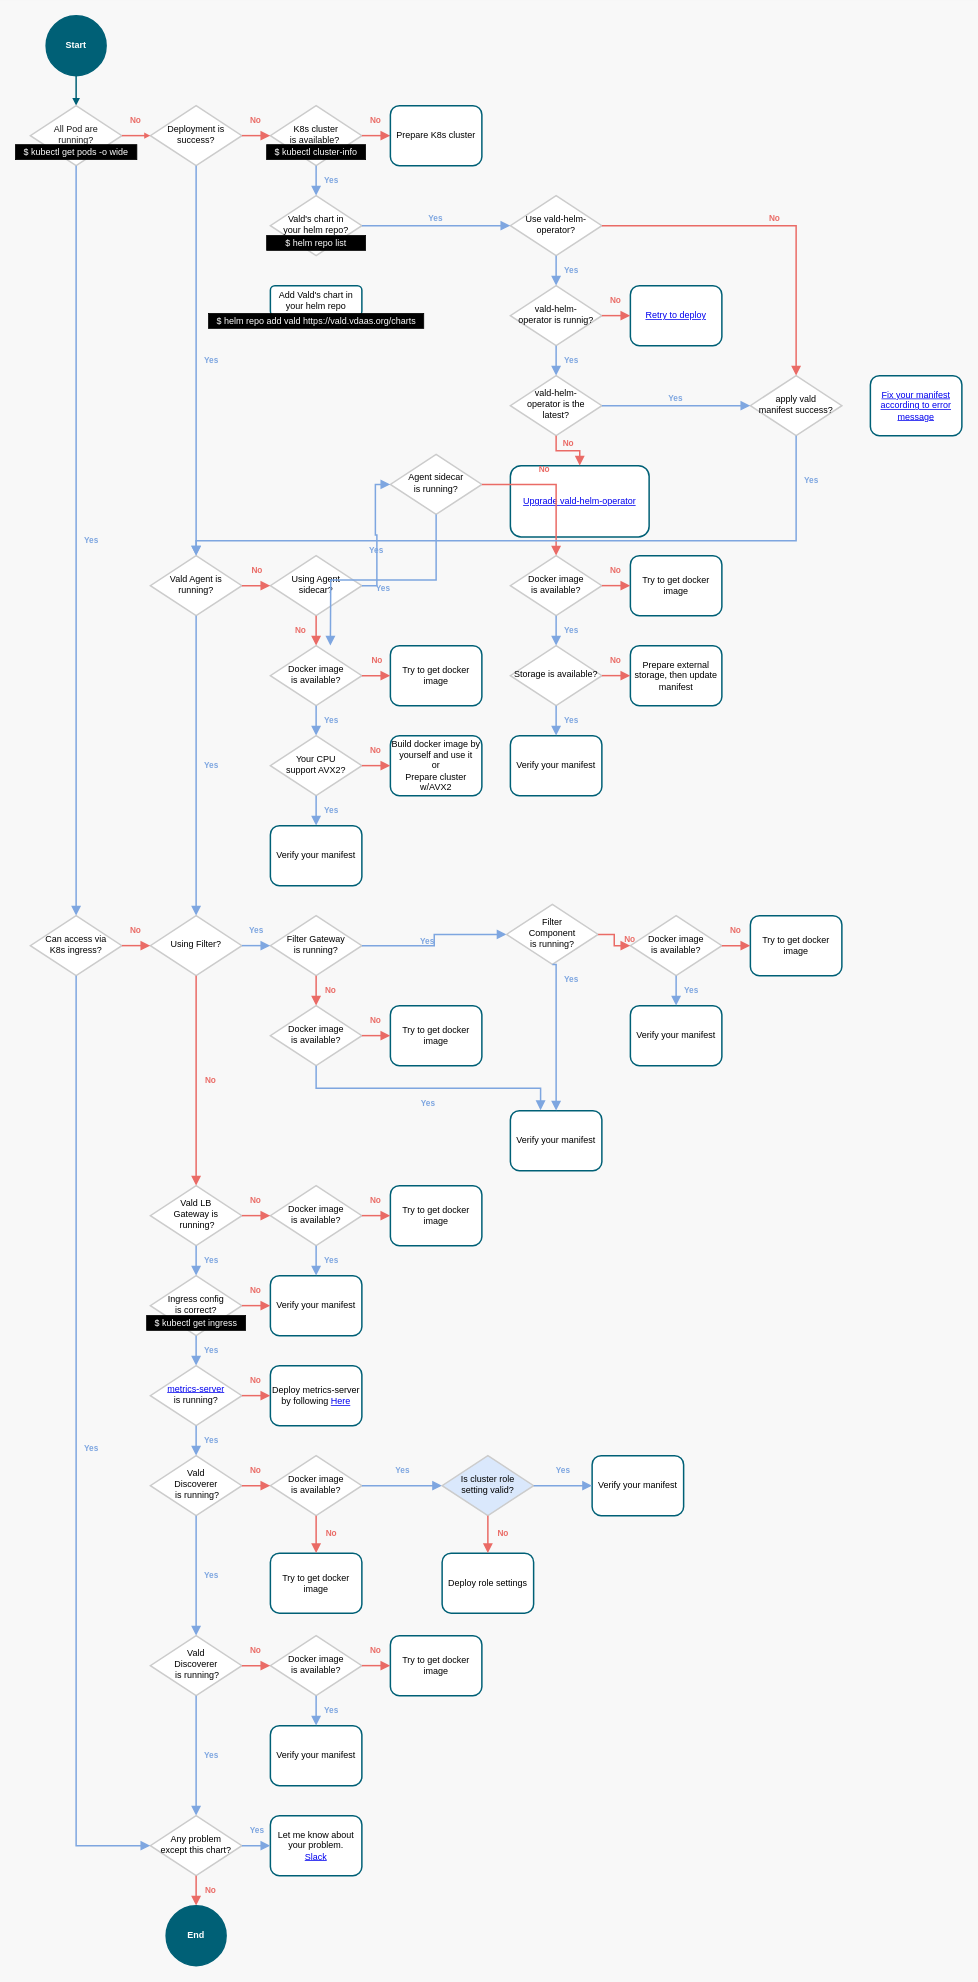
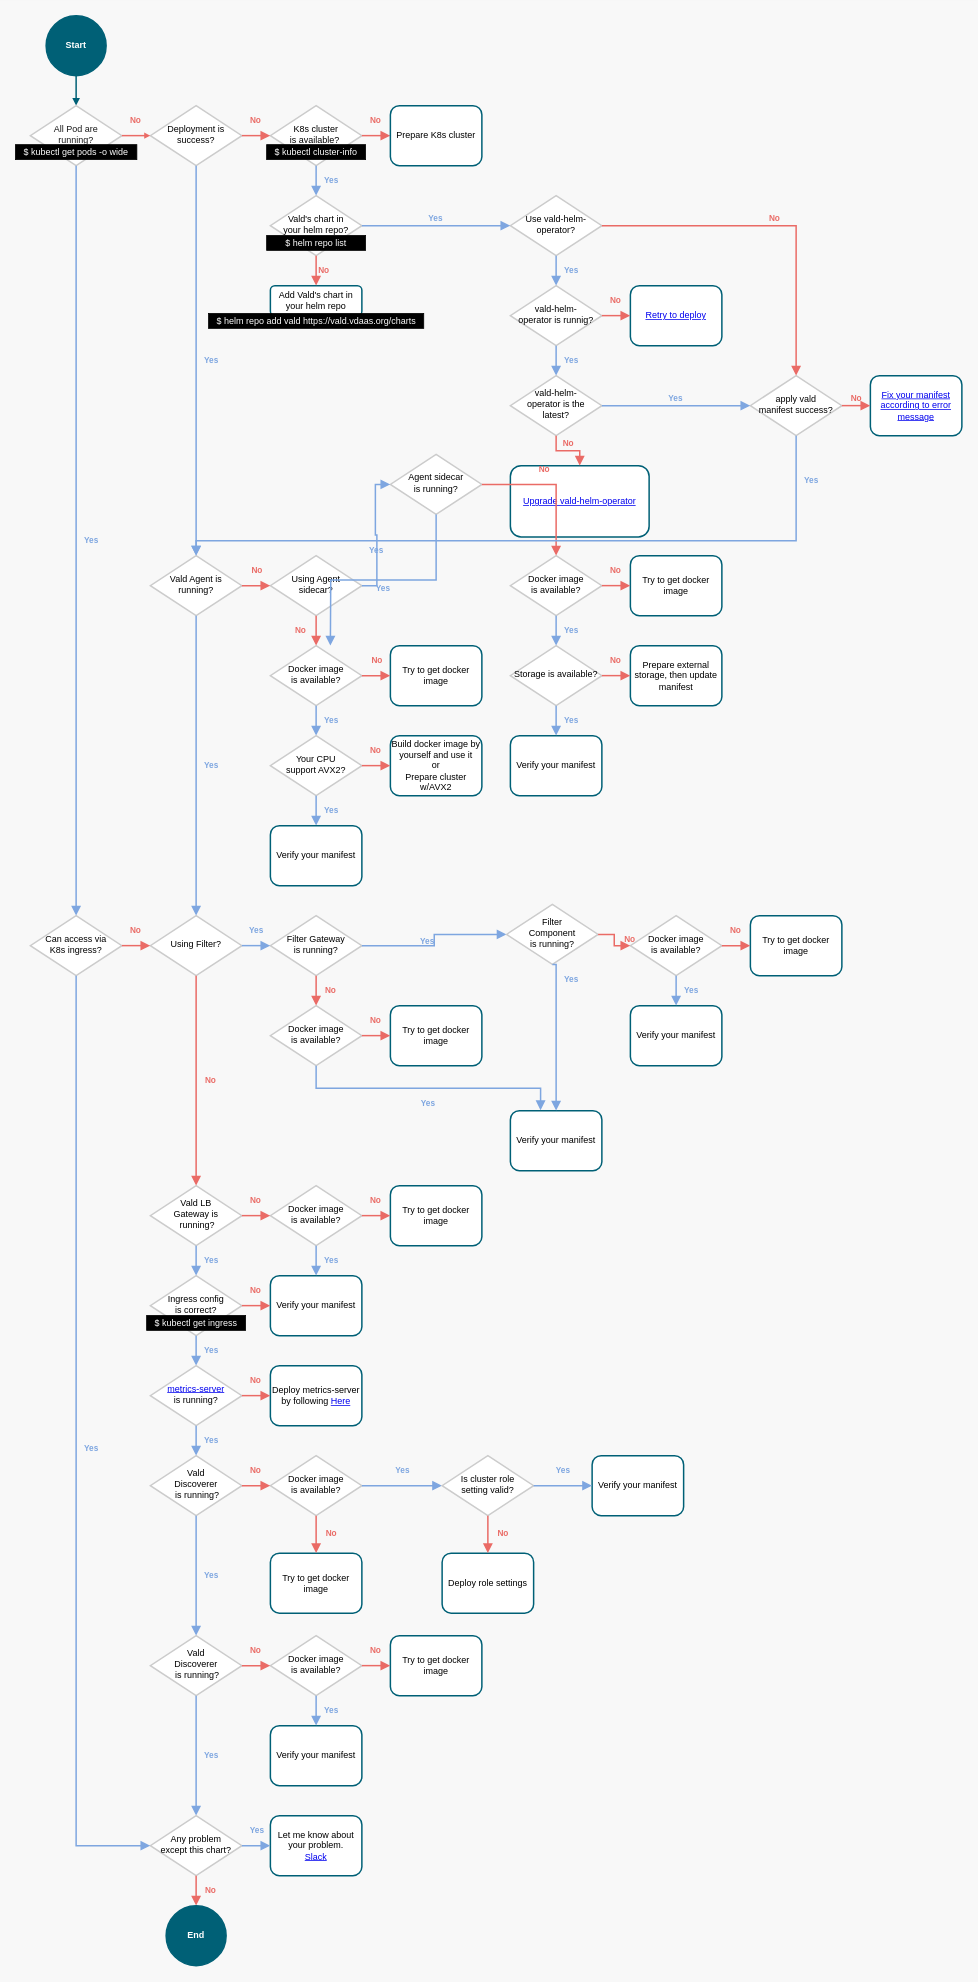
edge "Vald's chart in your helm repo?" -> "Add Vald's chart in your helm repo": added, label "No"
edge "apply vald manifest success?" -> "Fix your manifest according to error message": added, label "No"
node "Is cluster role setting valid?": fillcolor #dae8fc -> #ffffff
